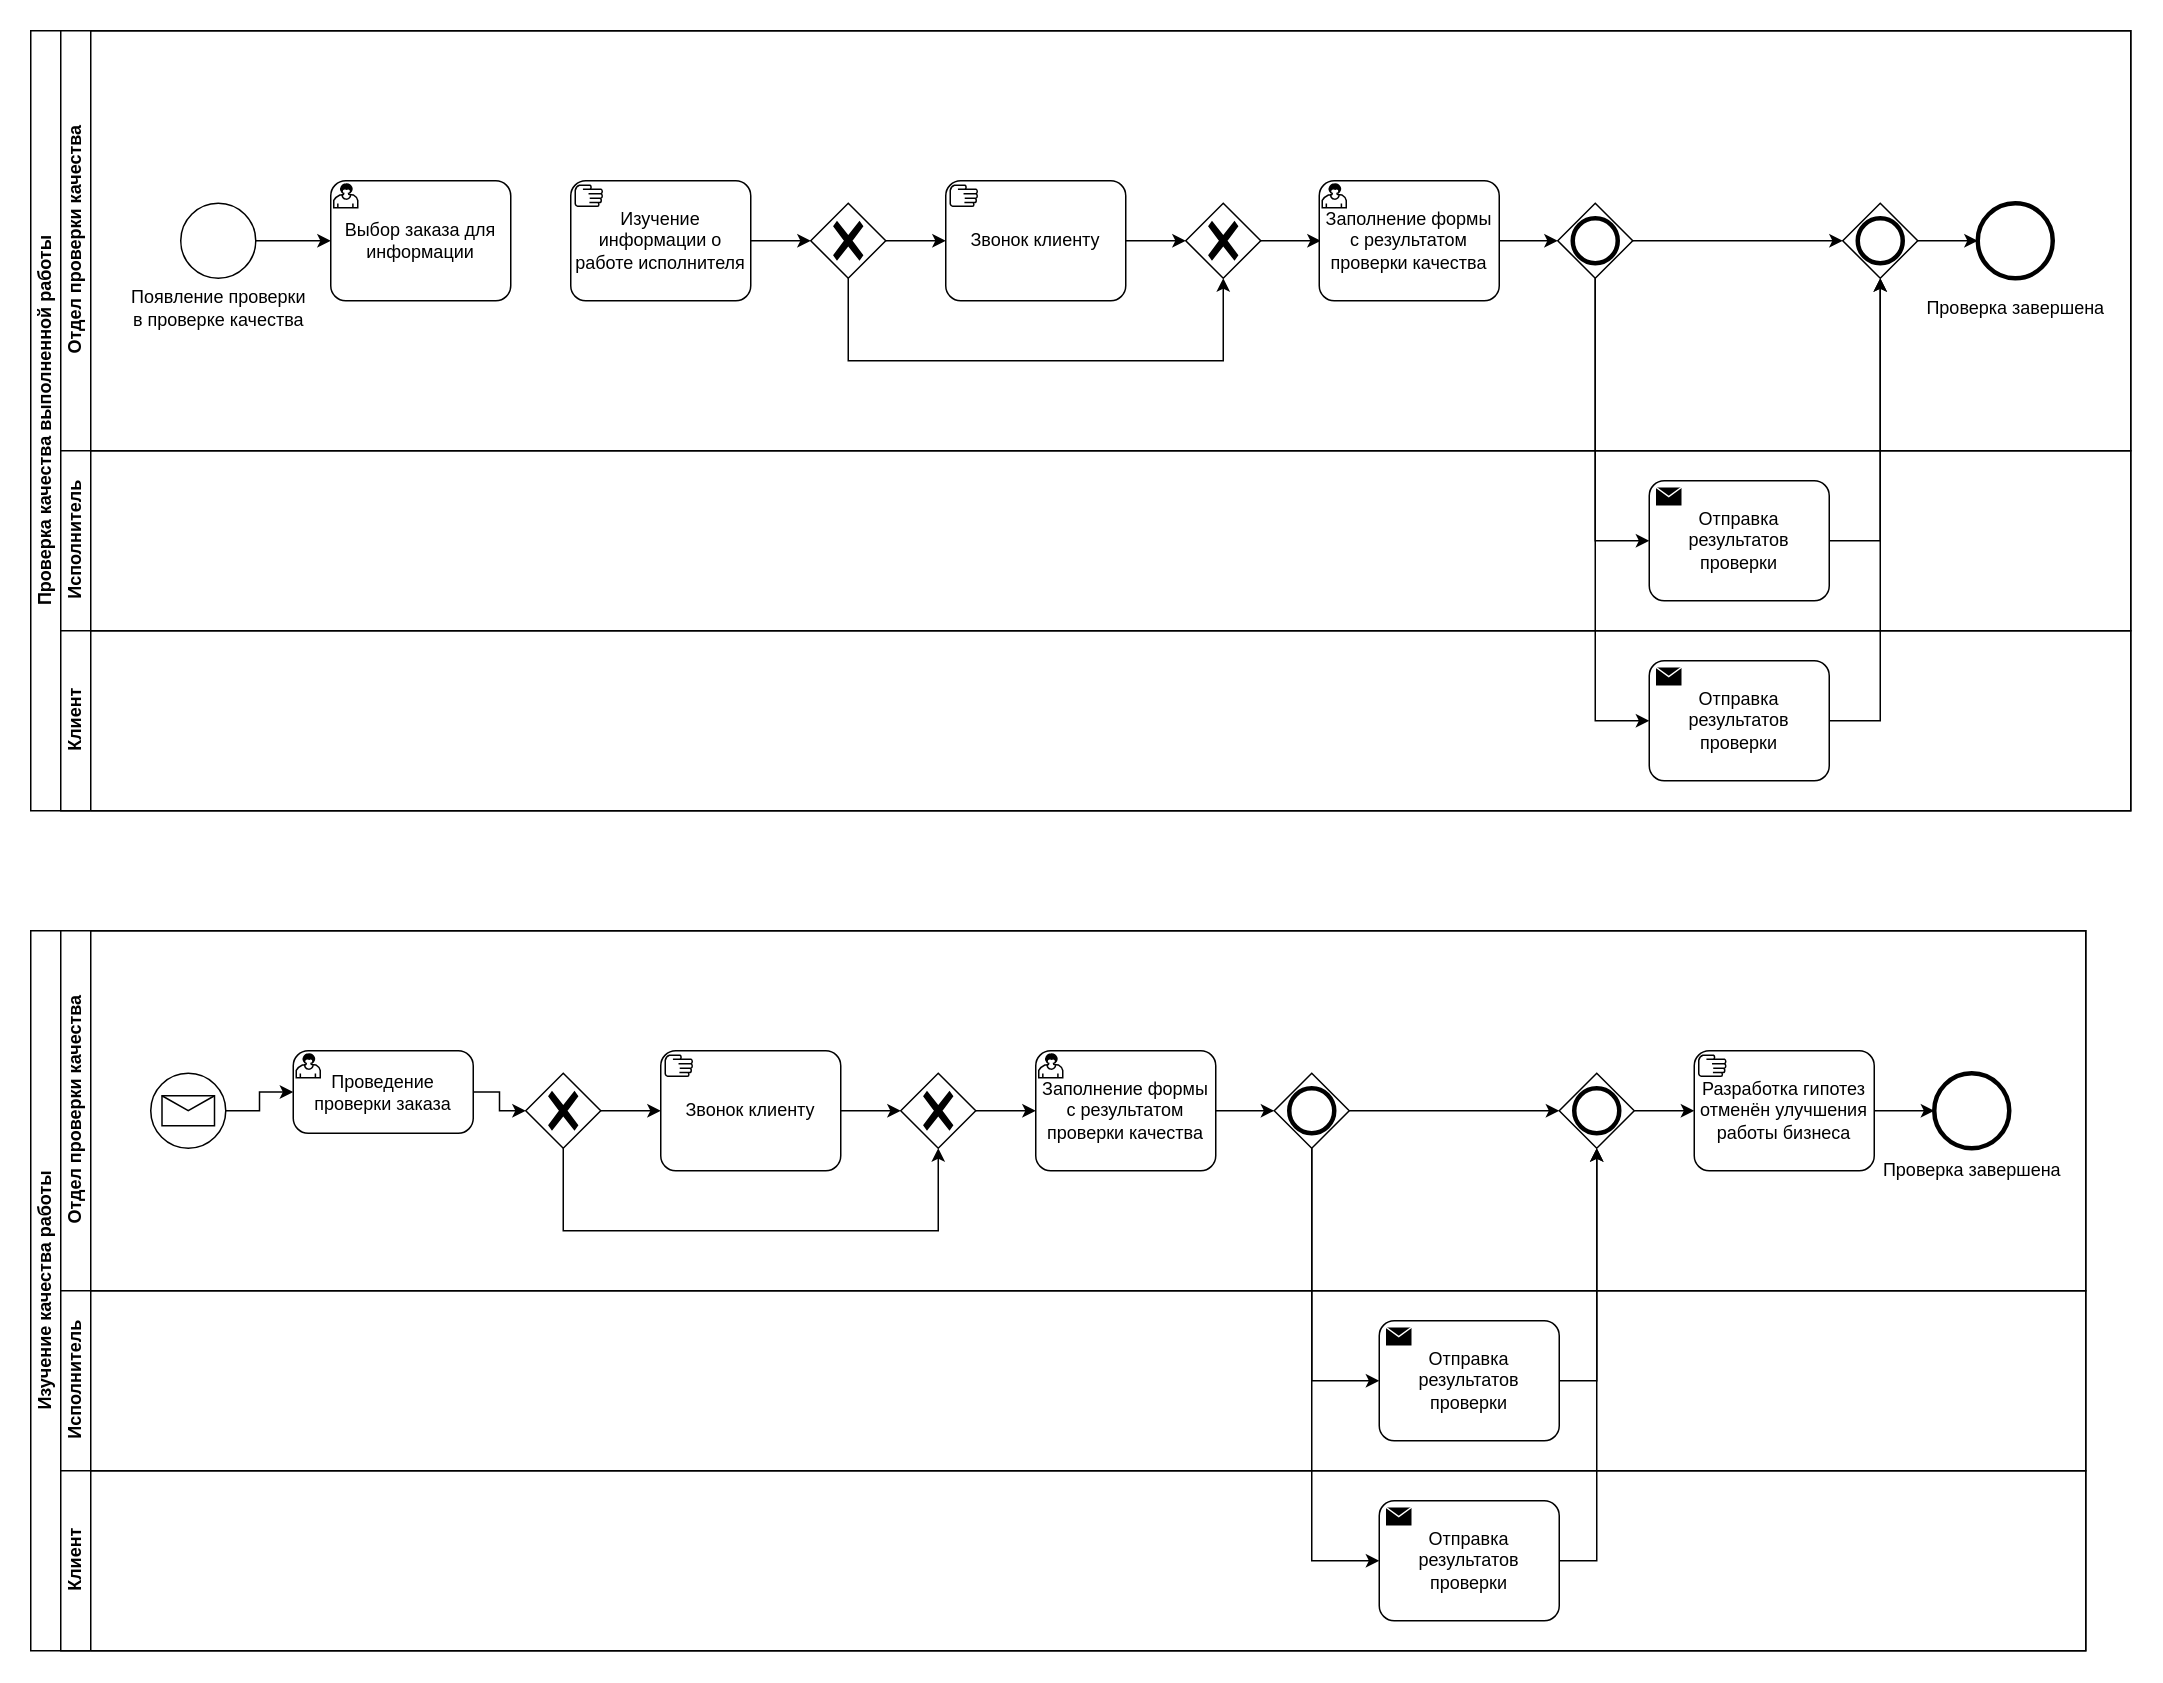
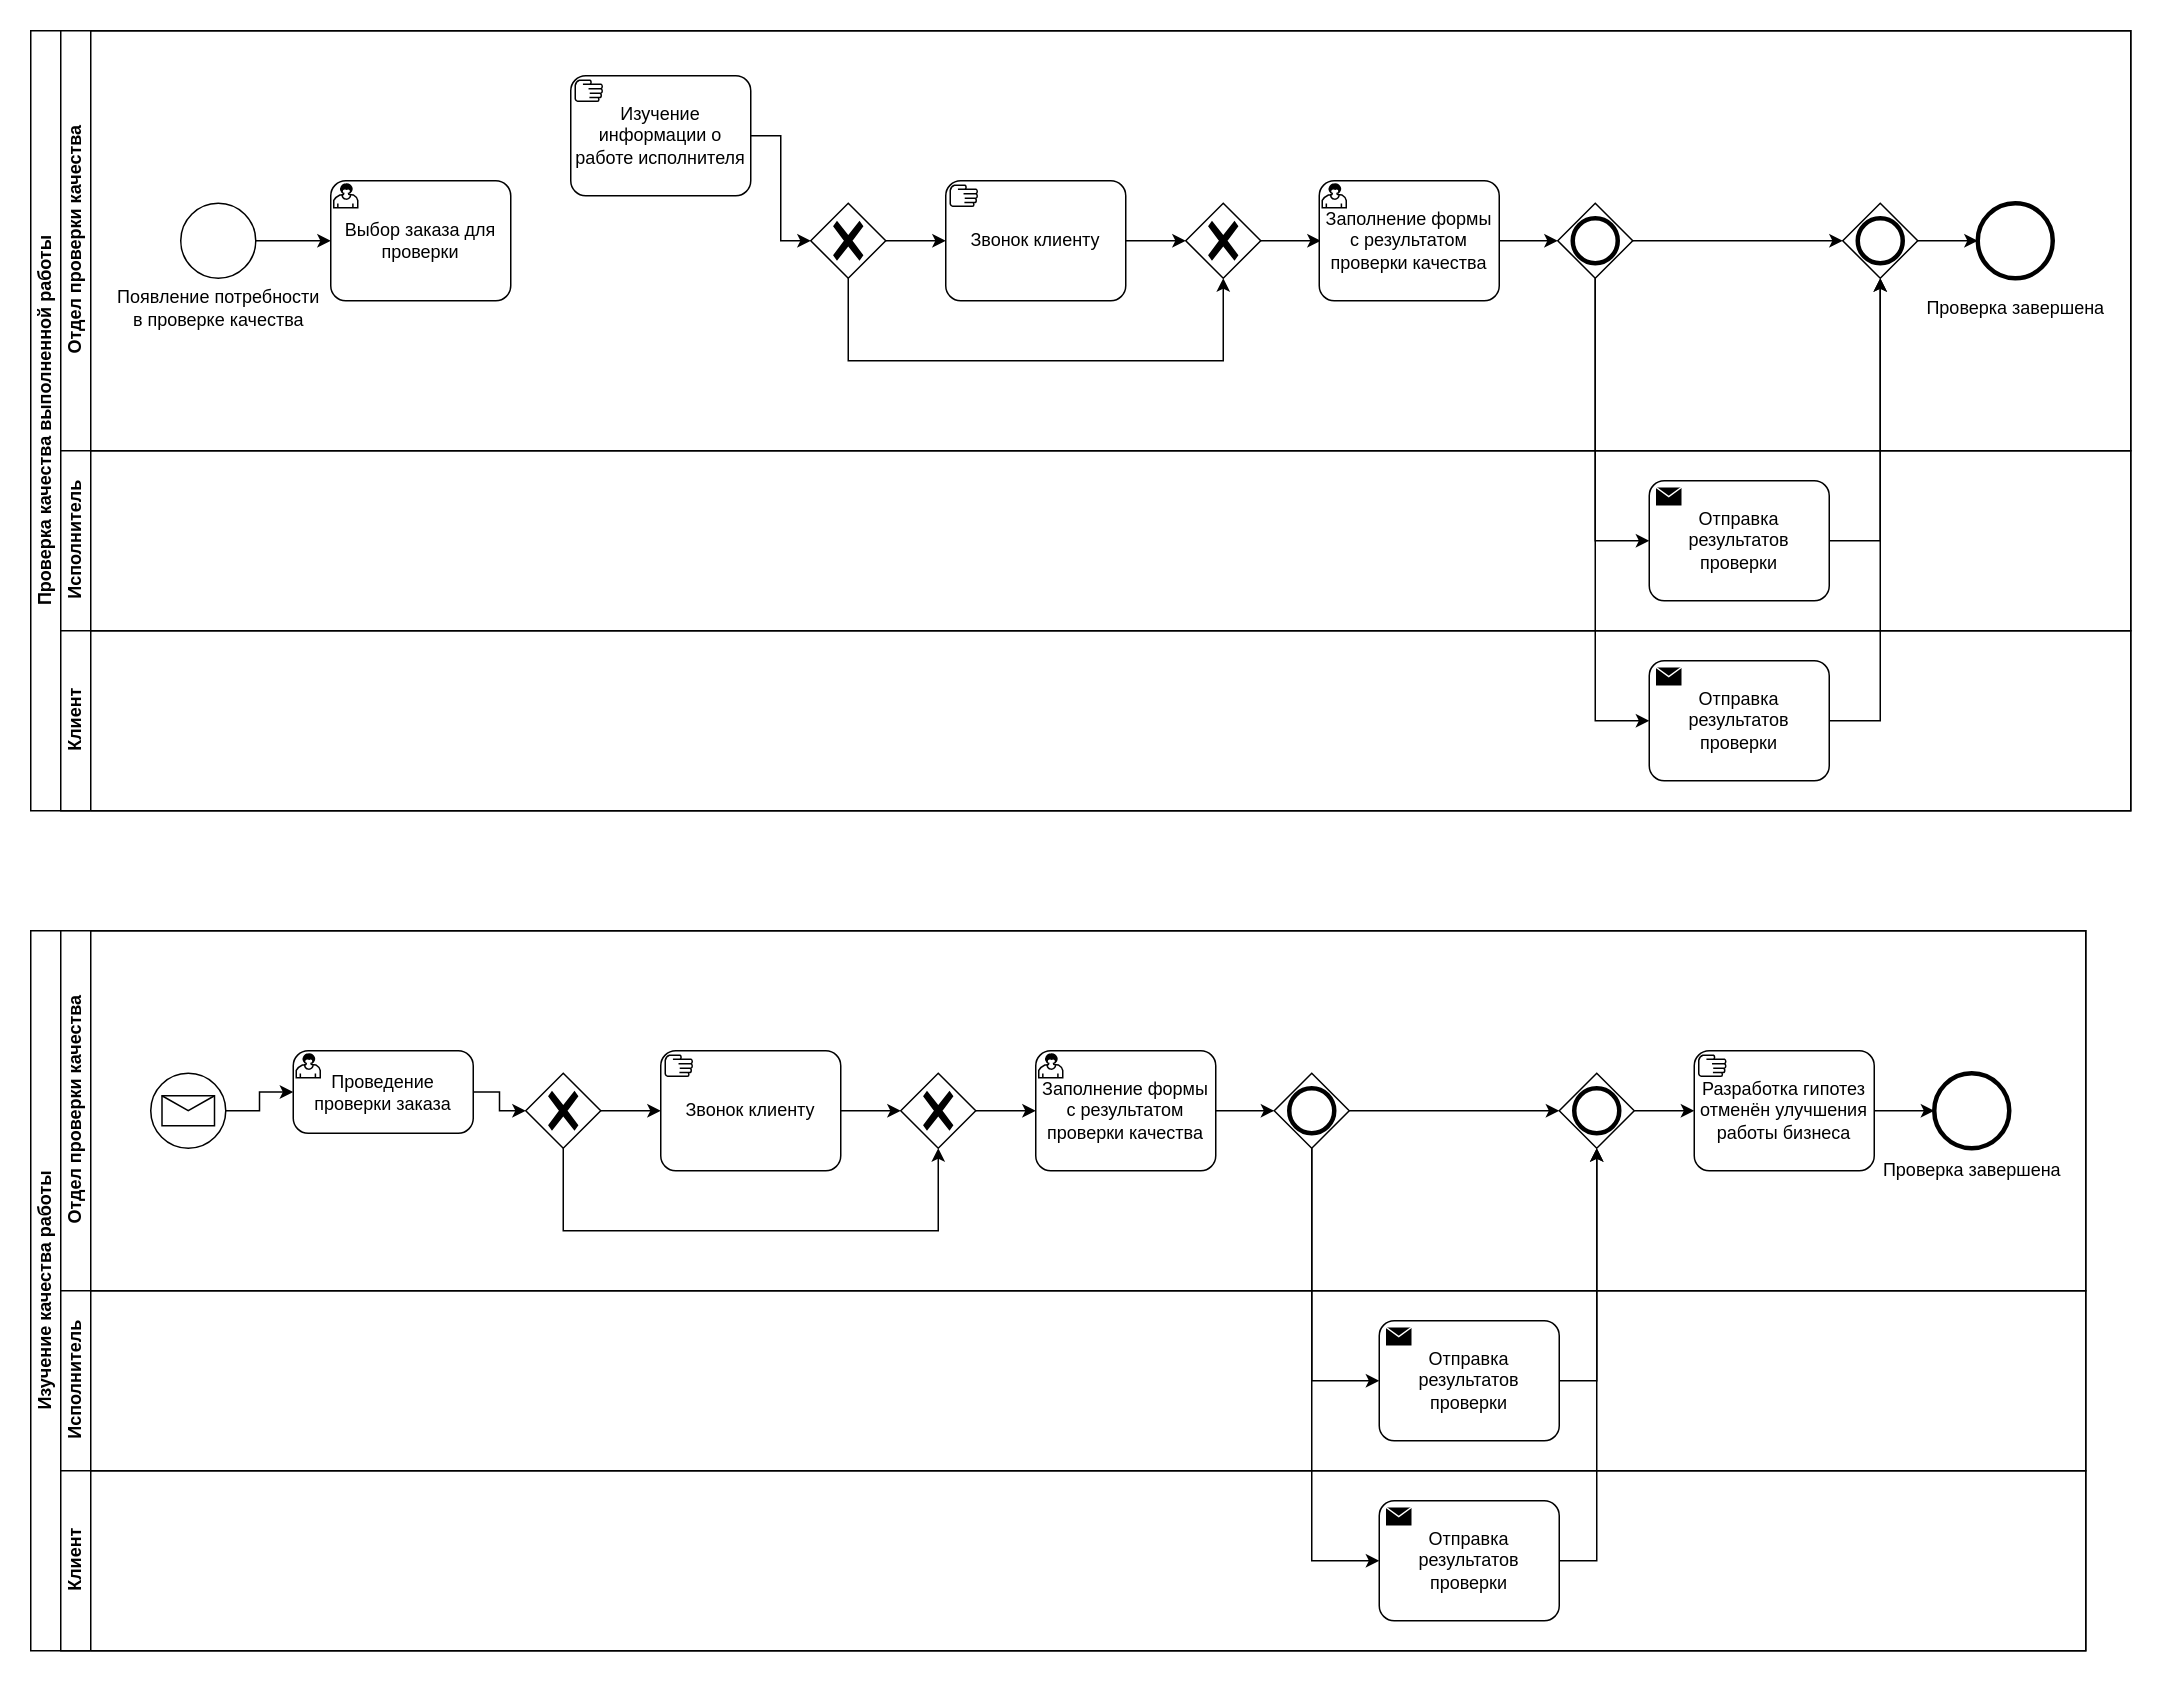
node "Выбор заказа для информации": label "Выбор заказа для информации" -> "Выбор заказа для проверки"
node "Изучение информации о работе исполнителя": moved (661, 241) -> (661, 136)
node "Появление проверки в проверке качества": label "Появление проверки в проверке качества" -> "Появление потребности в проверке качества"
